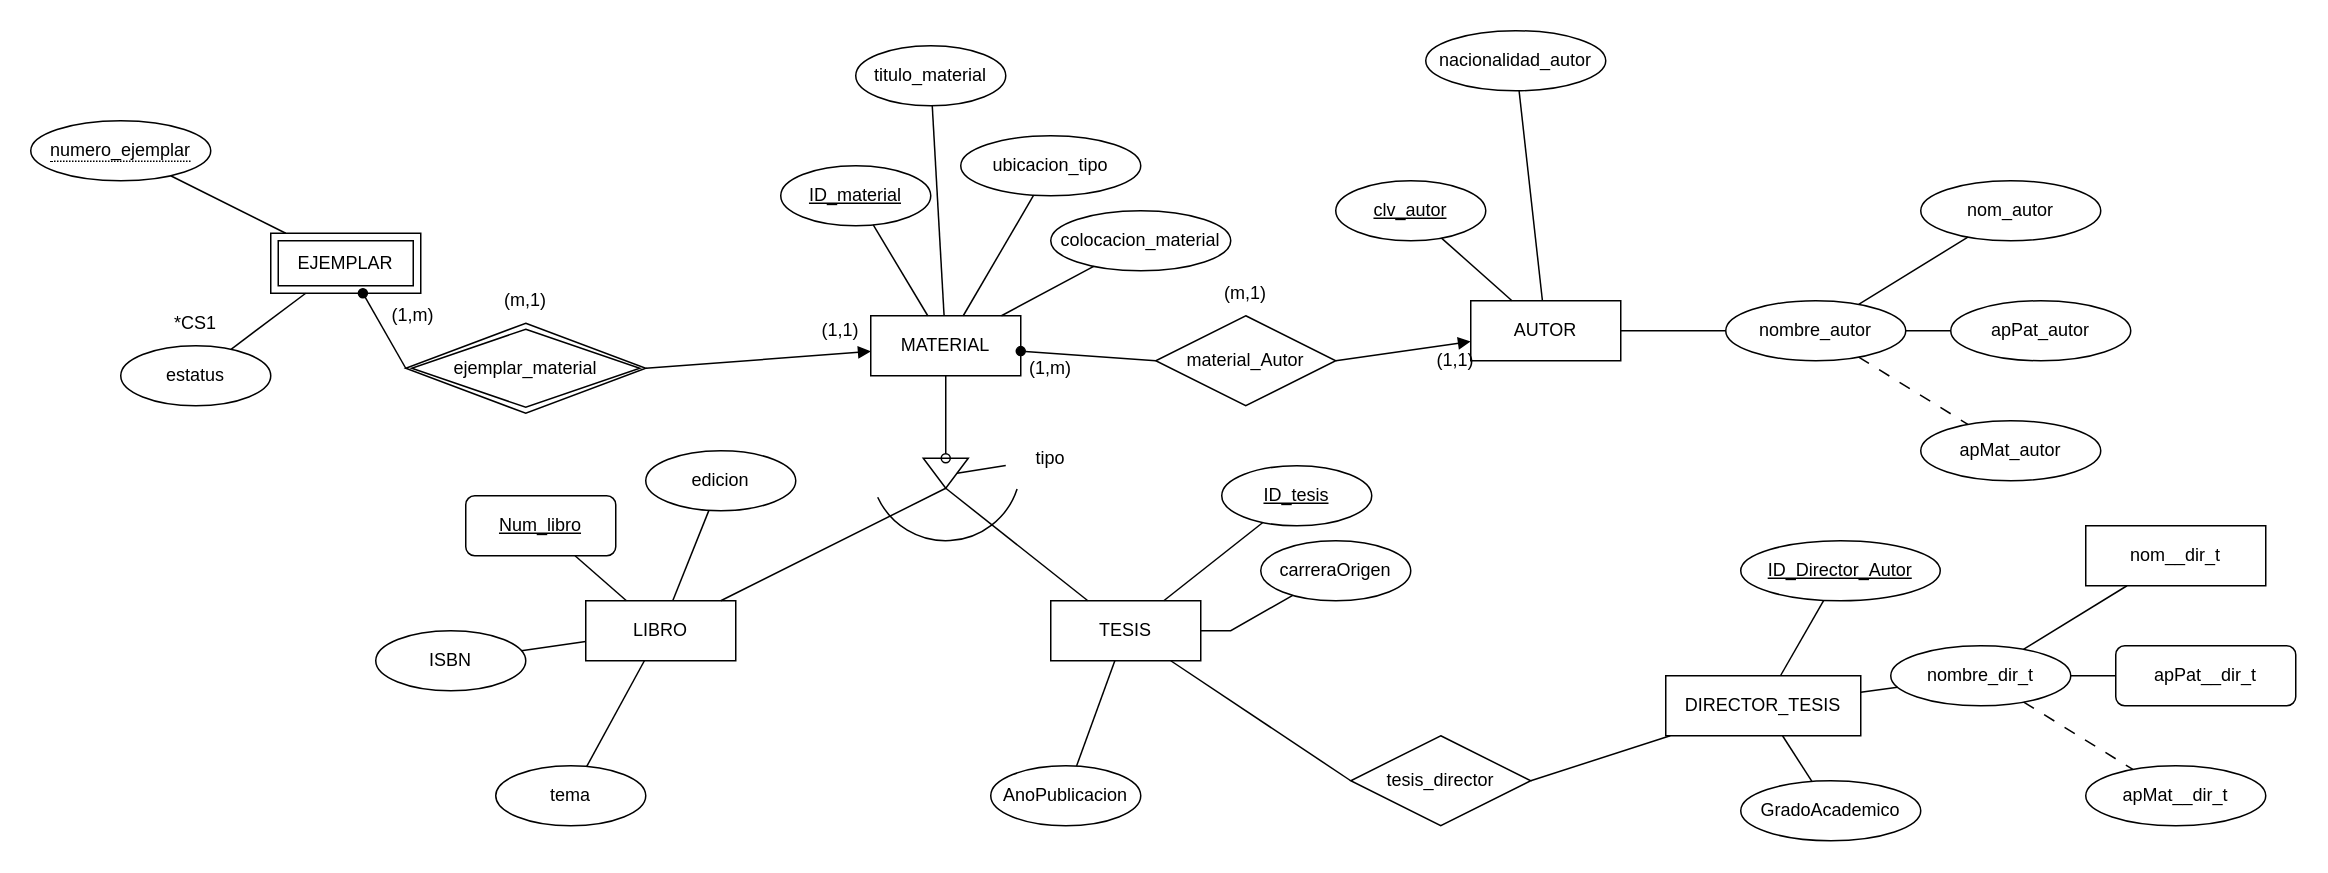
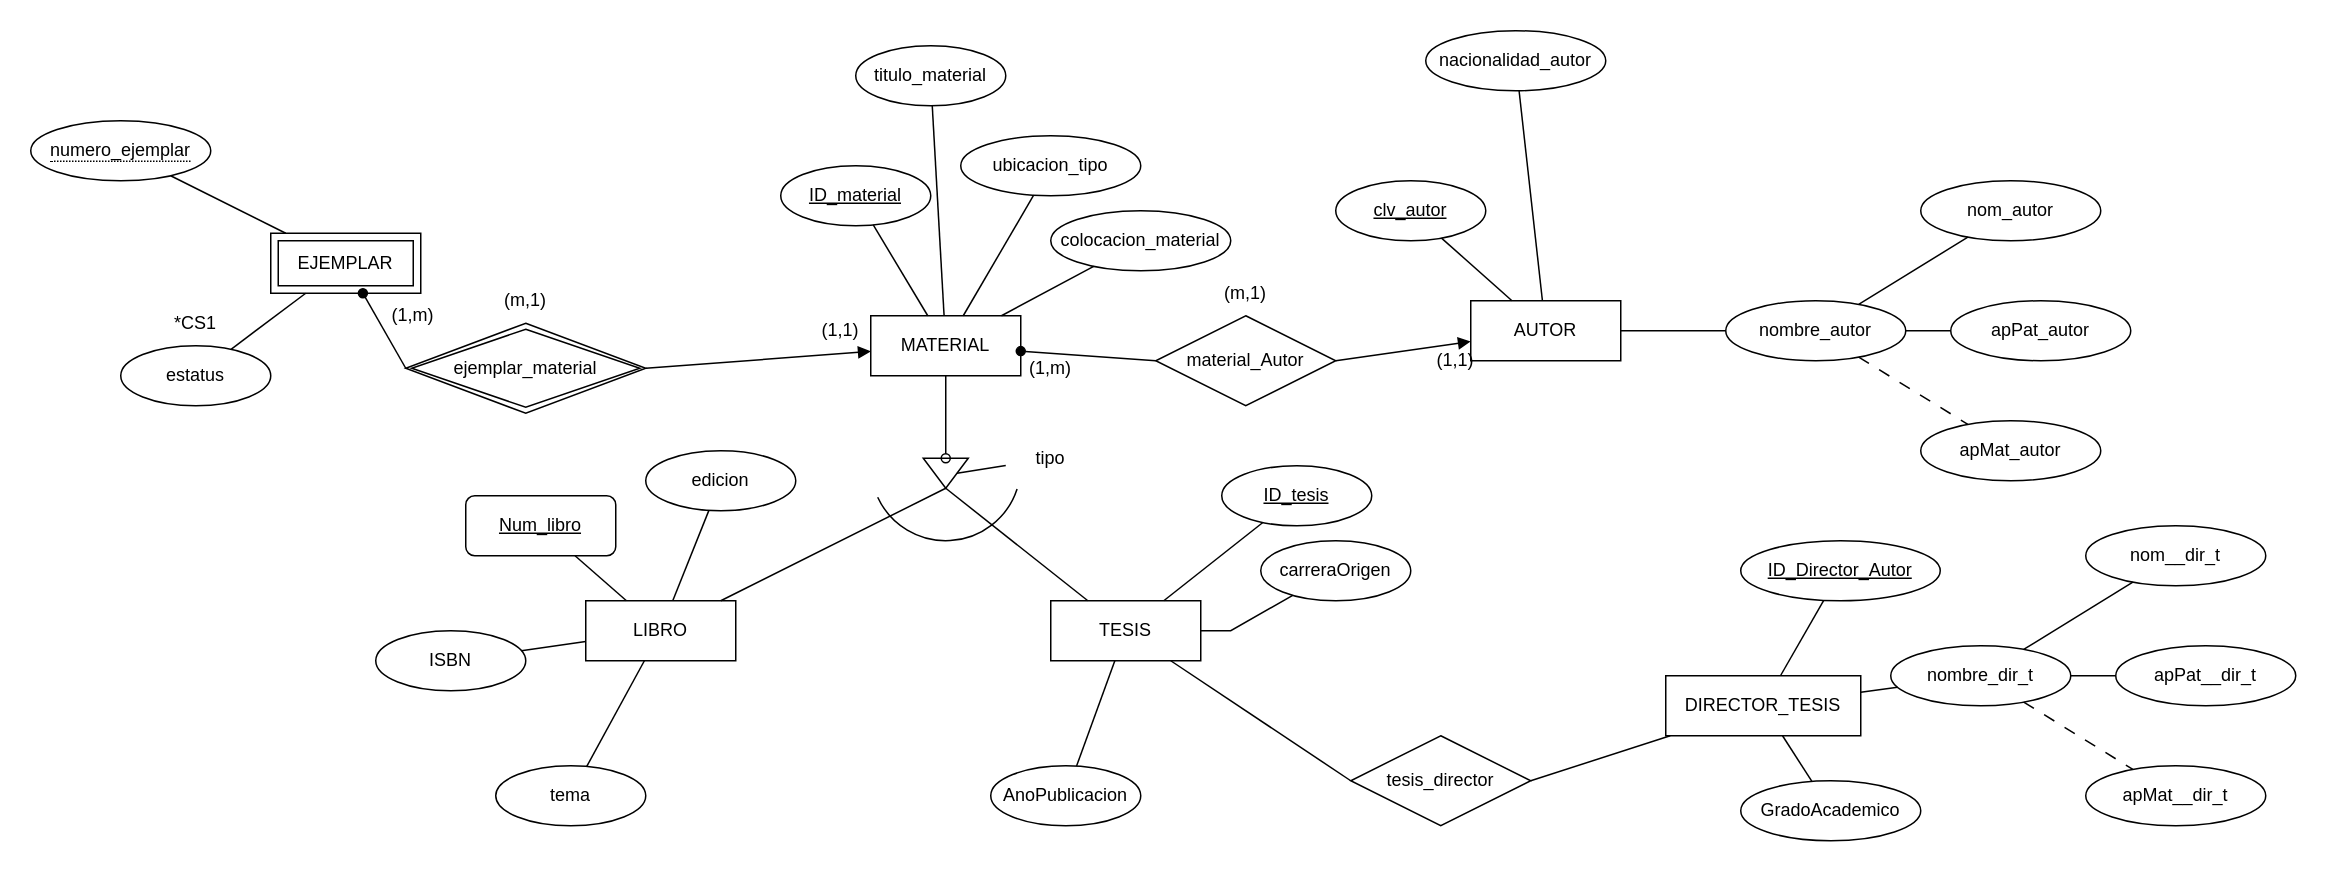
node "nom__dir_t": shape rectangle -> ellipse
node "apPat__dir_t": shape rounded rectangle -> ellipse
